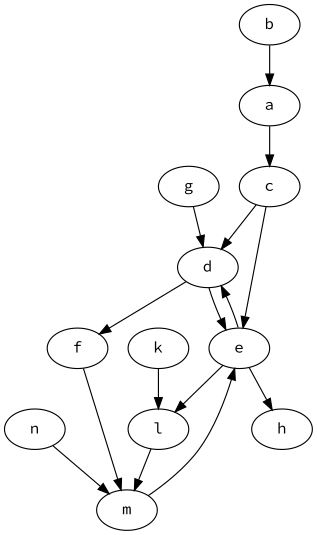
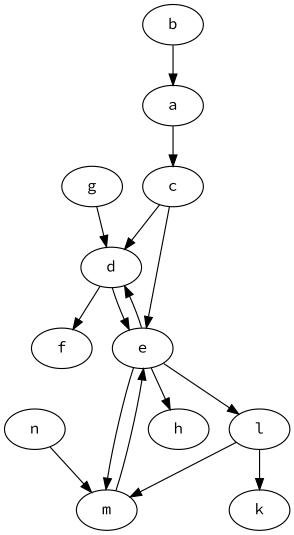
edge "k" -> "l": reversed
edge "f" -> "m": now "e" -> "m"
